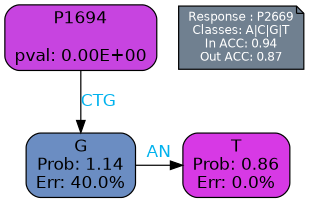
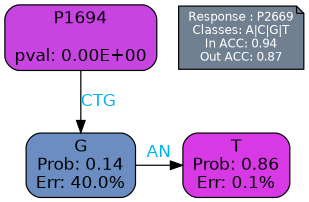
node "G Prob: 1.14 Err: 40.0%": label "G Prob: 1.14 Err: 40.0%" -> "G Prob: 0.14 Err: 40.0%"
node "T Prob: 0.86 Err: 0.0%": label "T Prob: 0.86 Err: 0.0%" -> "T Prob: 0.86 Err: 0.1%"
